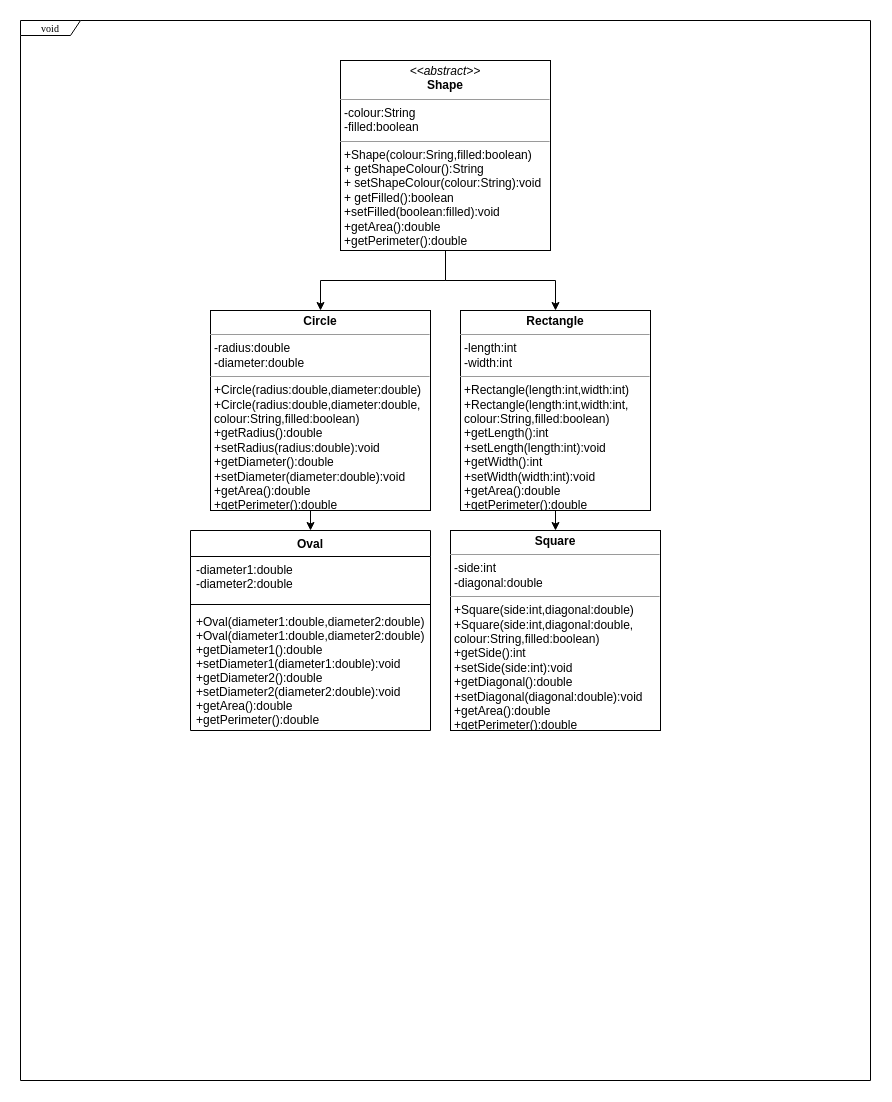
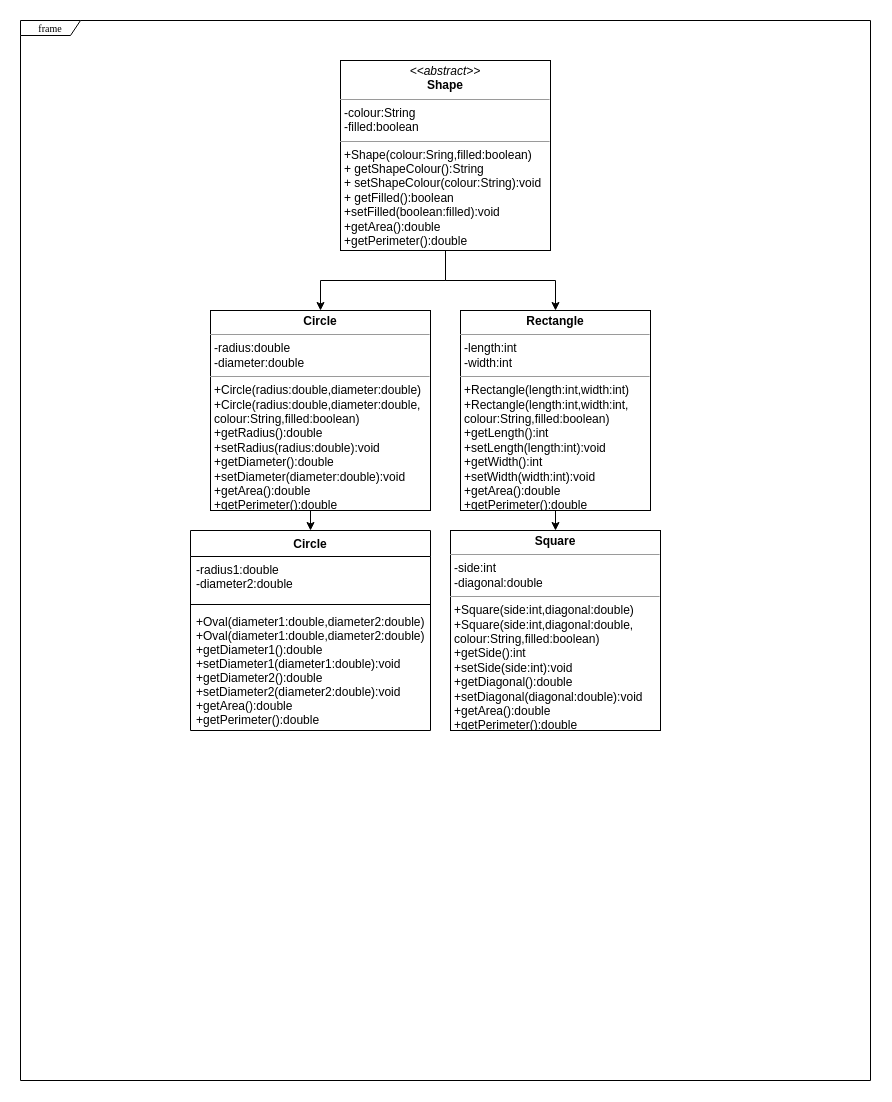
node "void": label "void" -> "frame"
node "Oval": label "Oval" -> "Circle"
node "-diameter1:double -diameter2:double": label "-diameter1:double -diameter2:double" -> "-radius1:double -diameter2:double"
